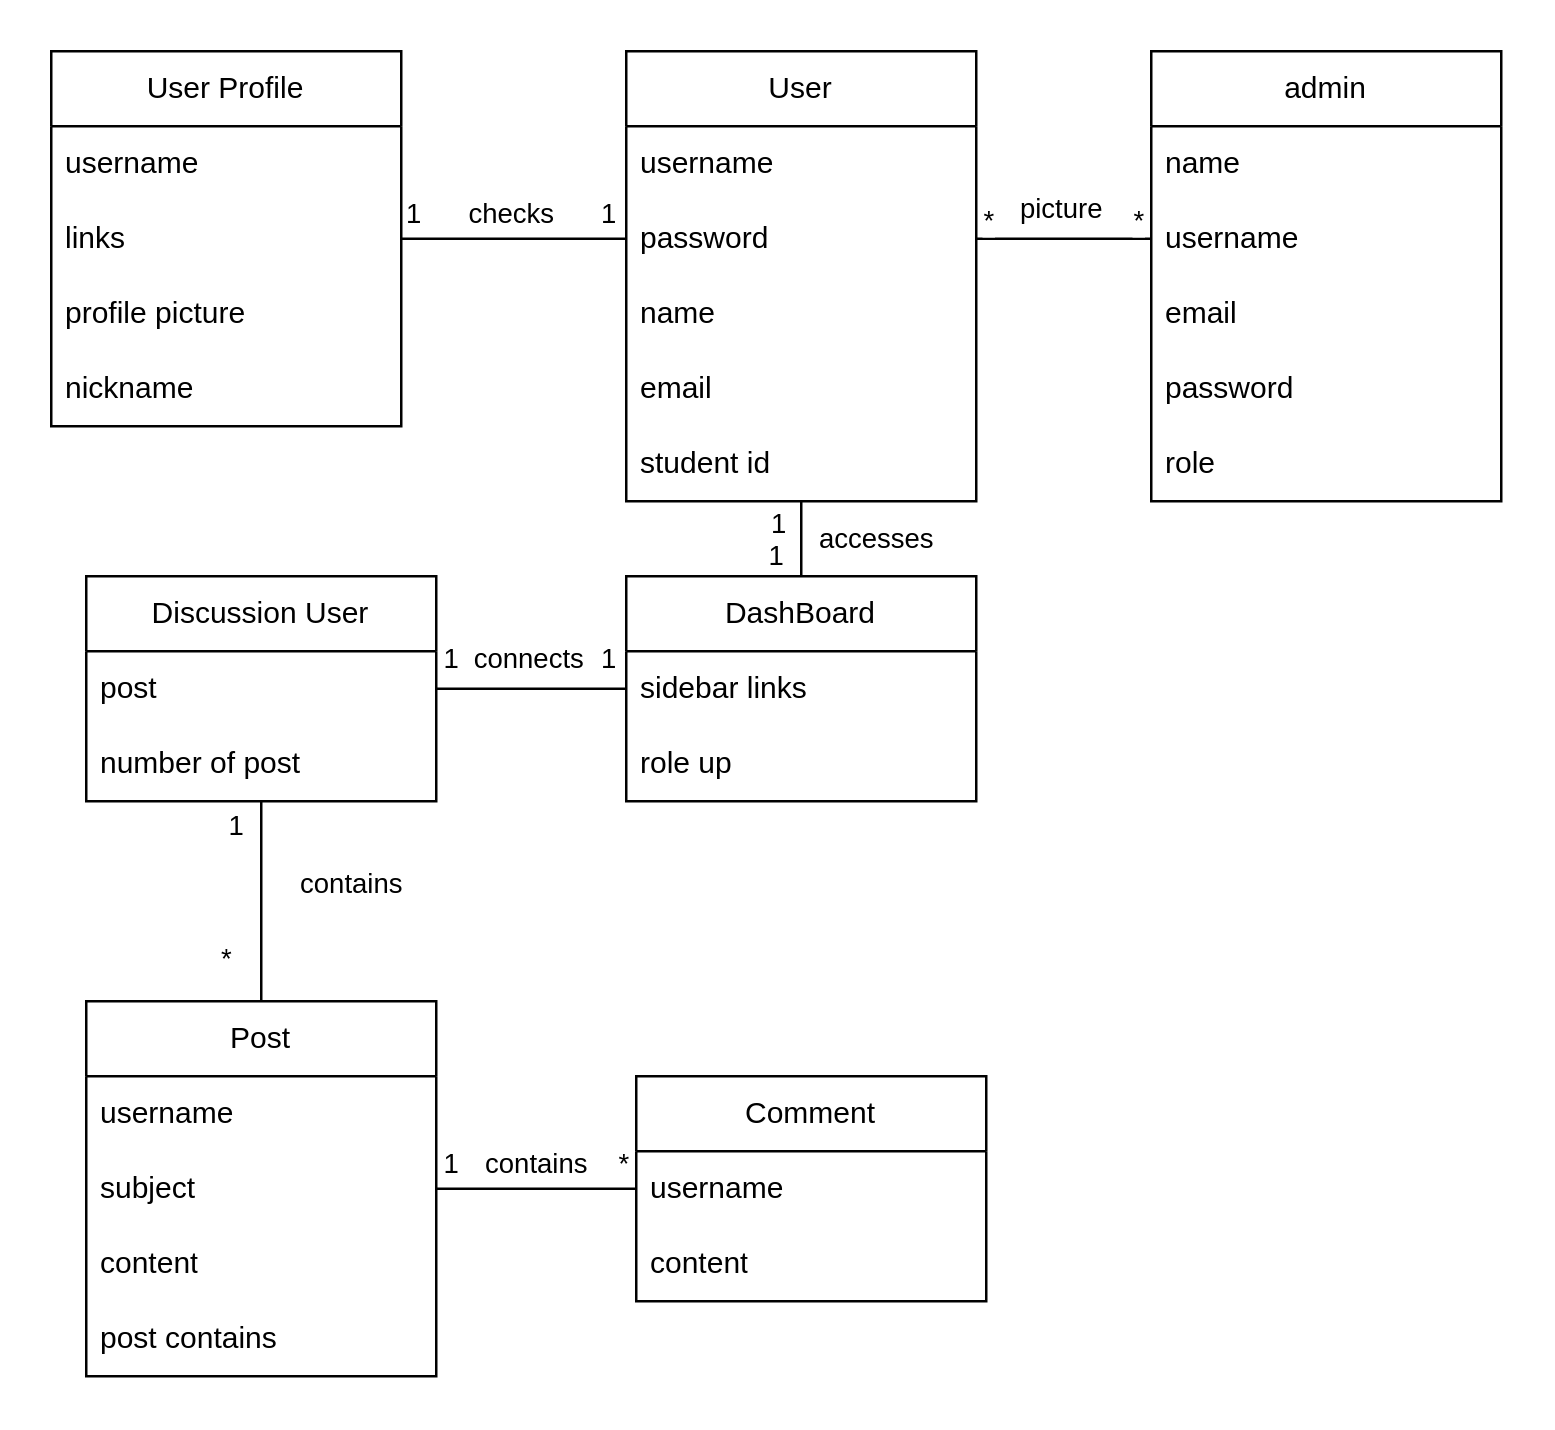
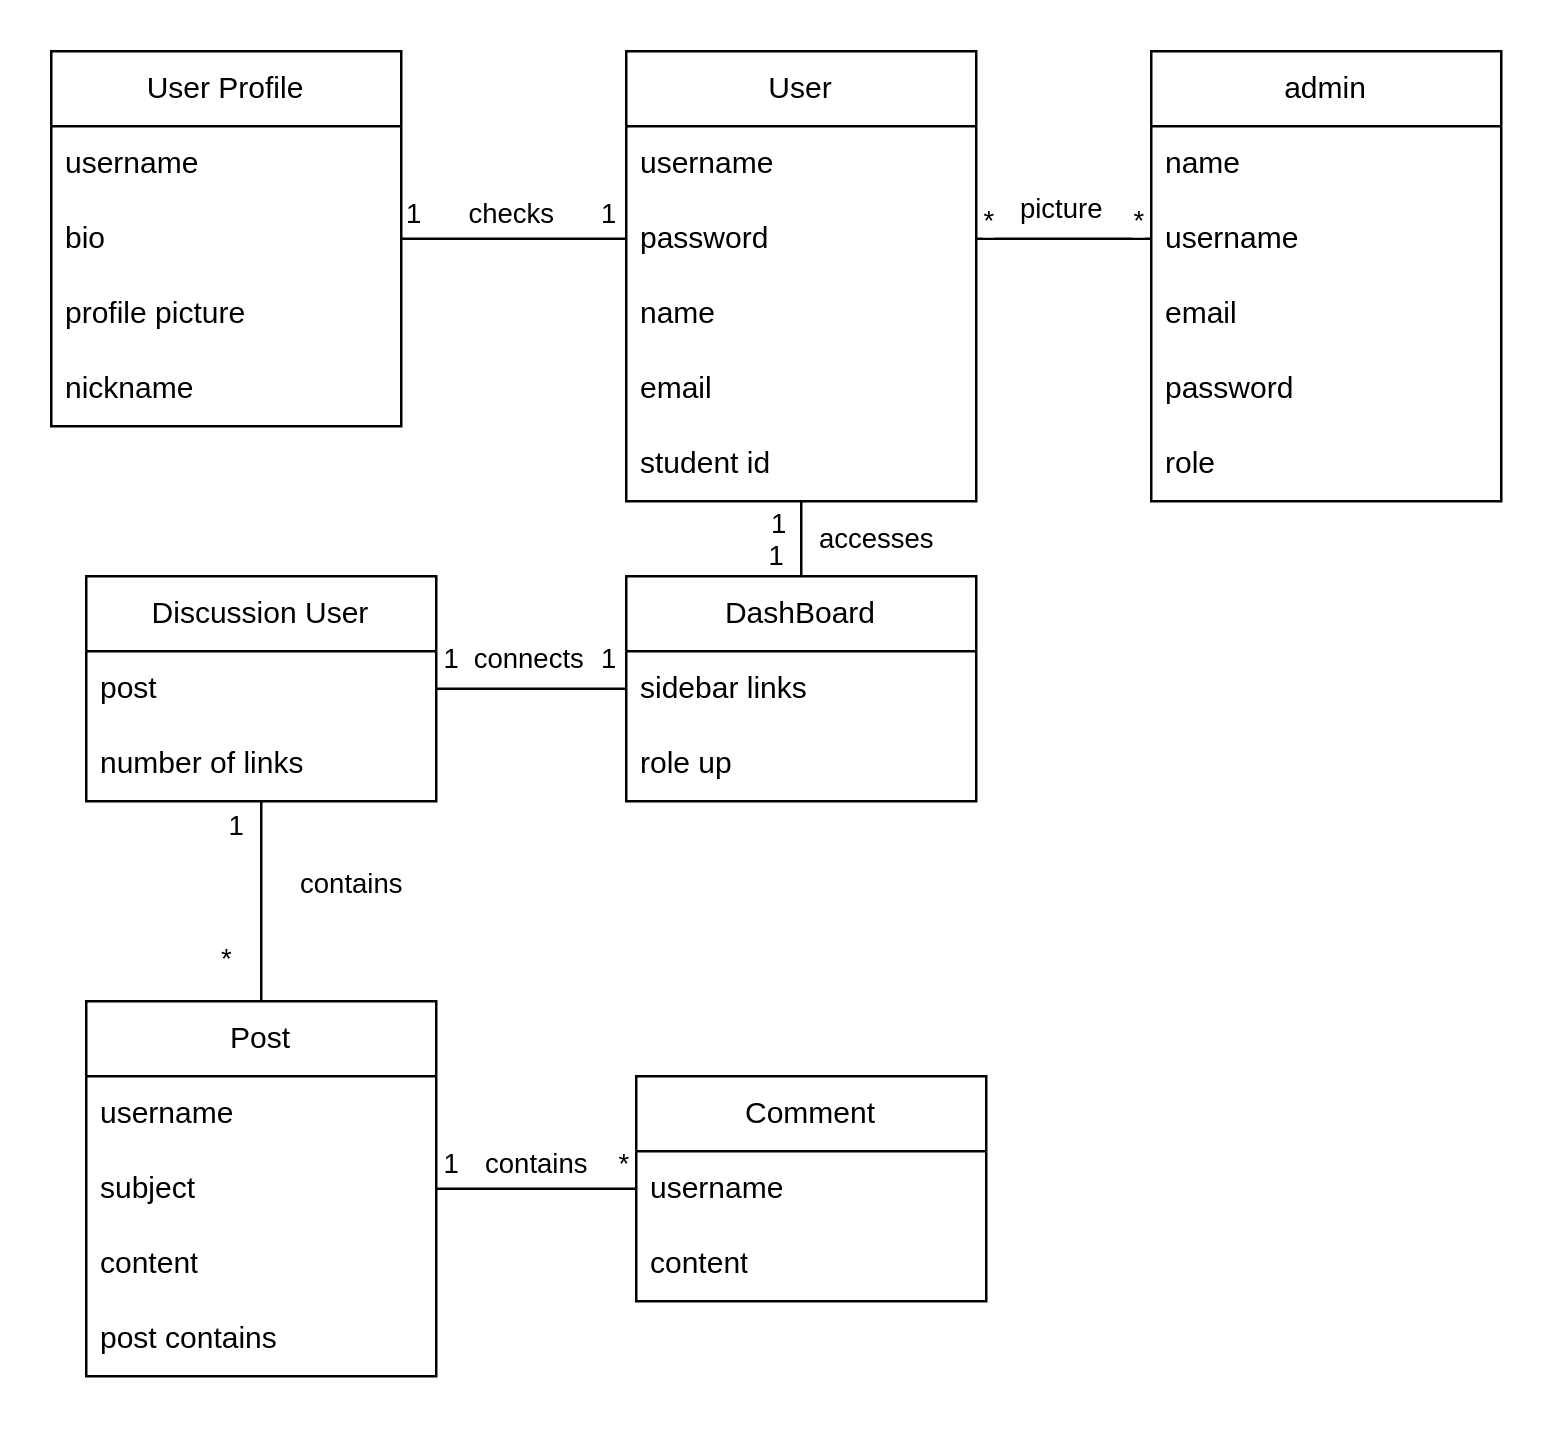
node "links": label "links" -> "bio"
node "number of post": label "number of post" -> "number of links"
